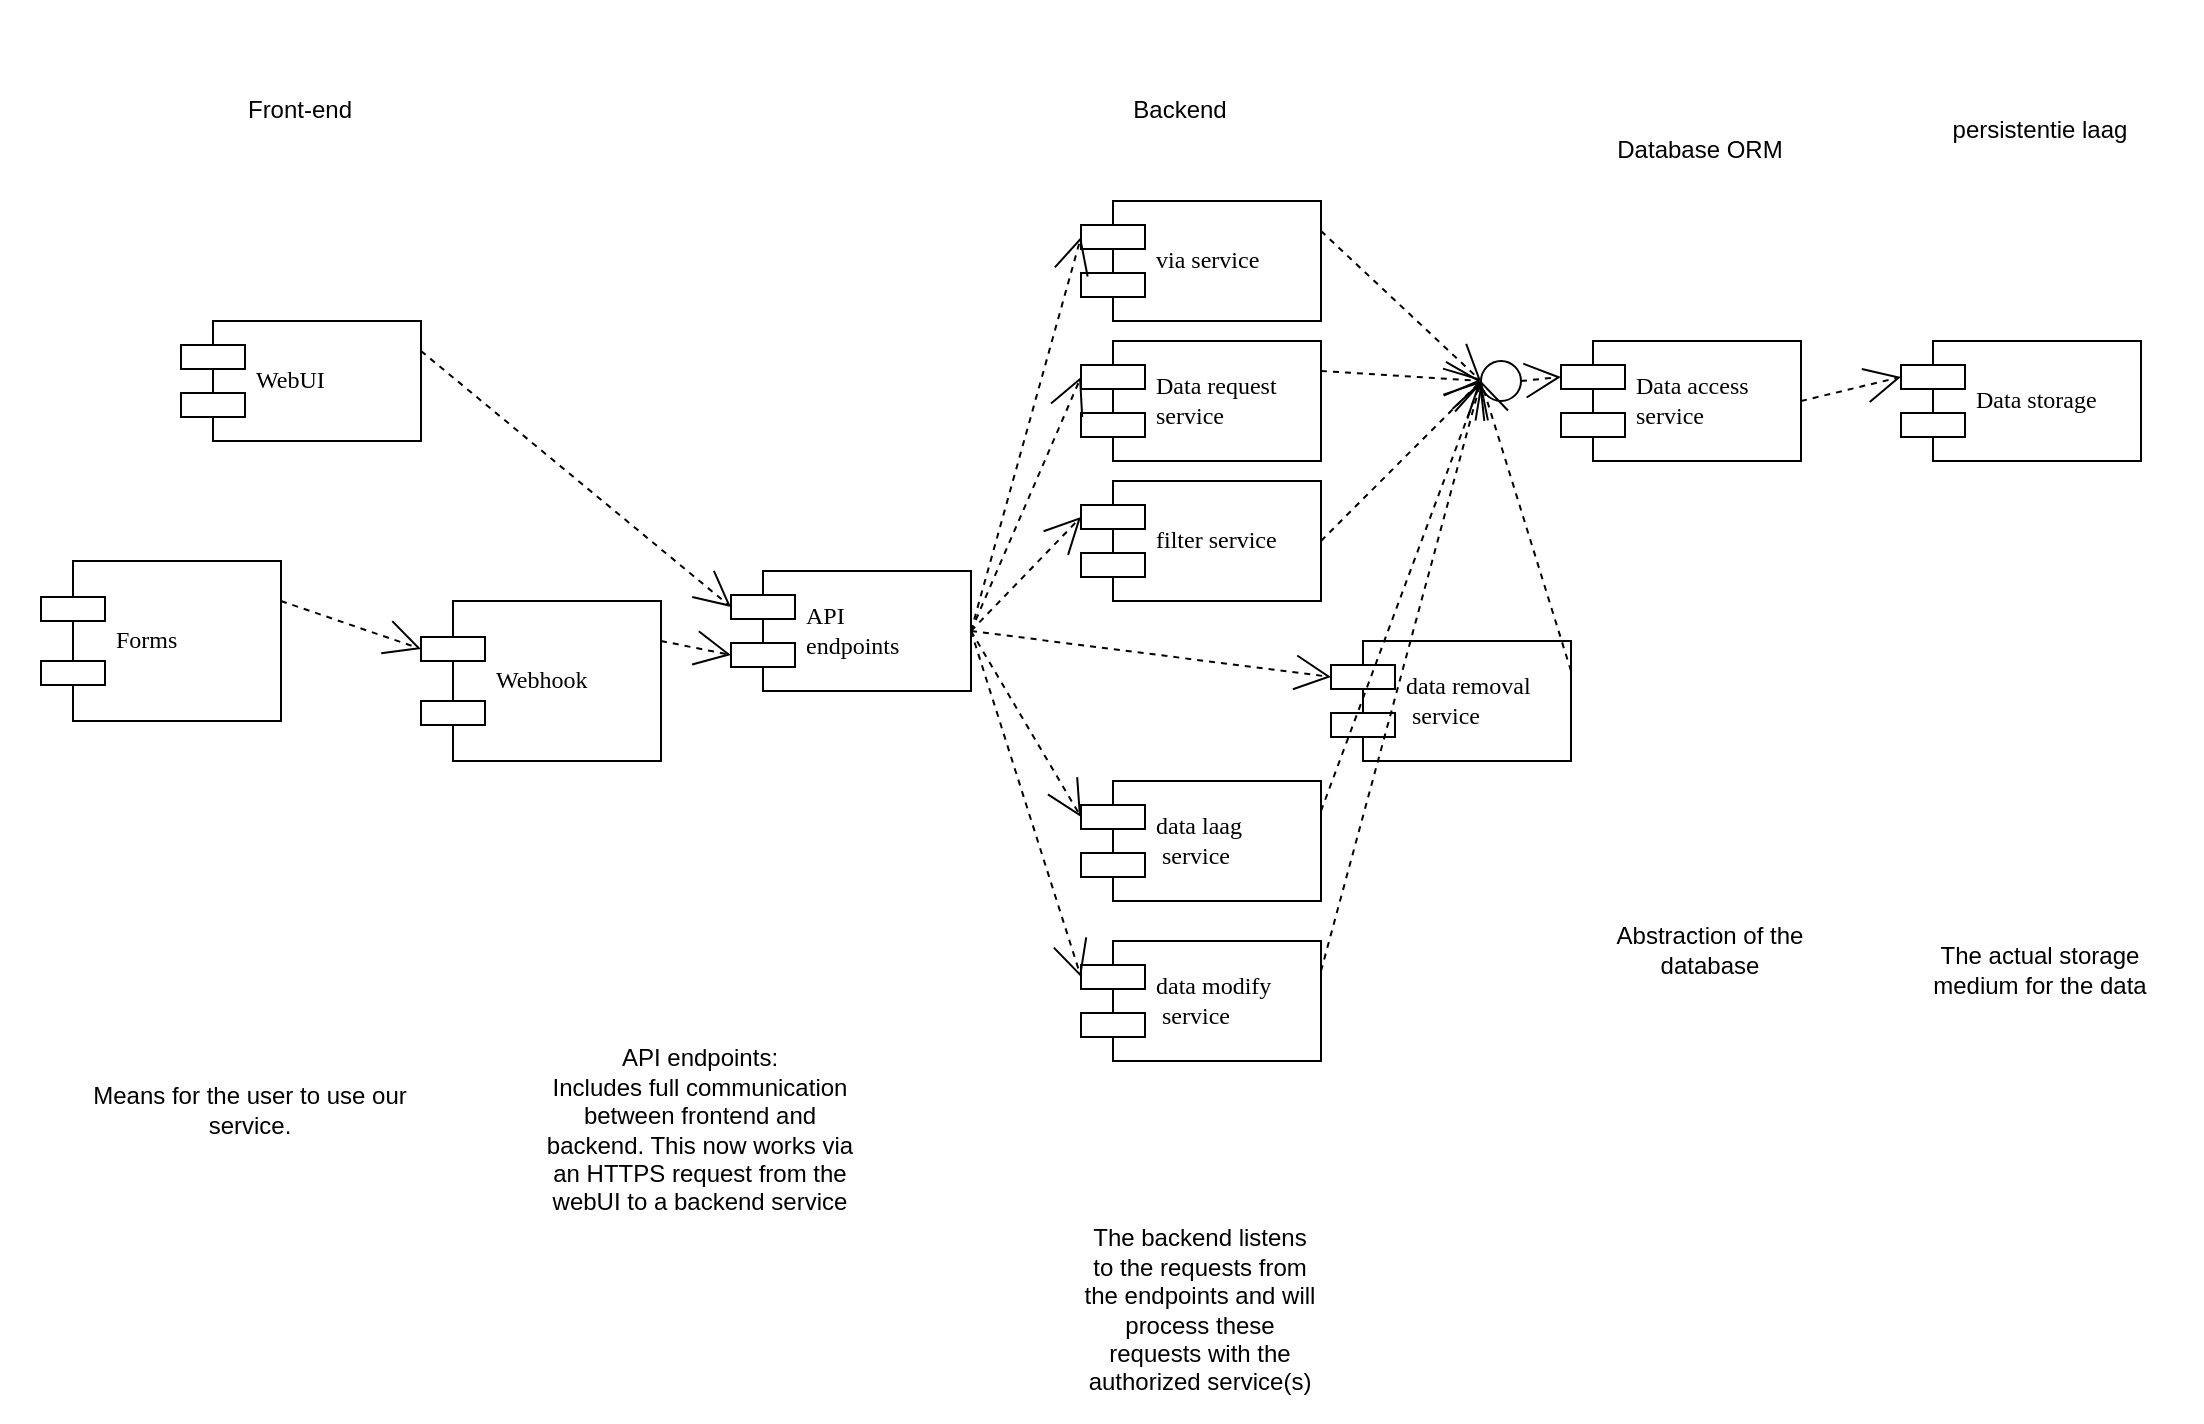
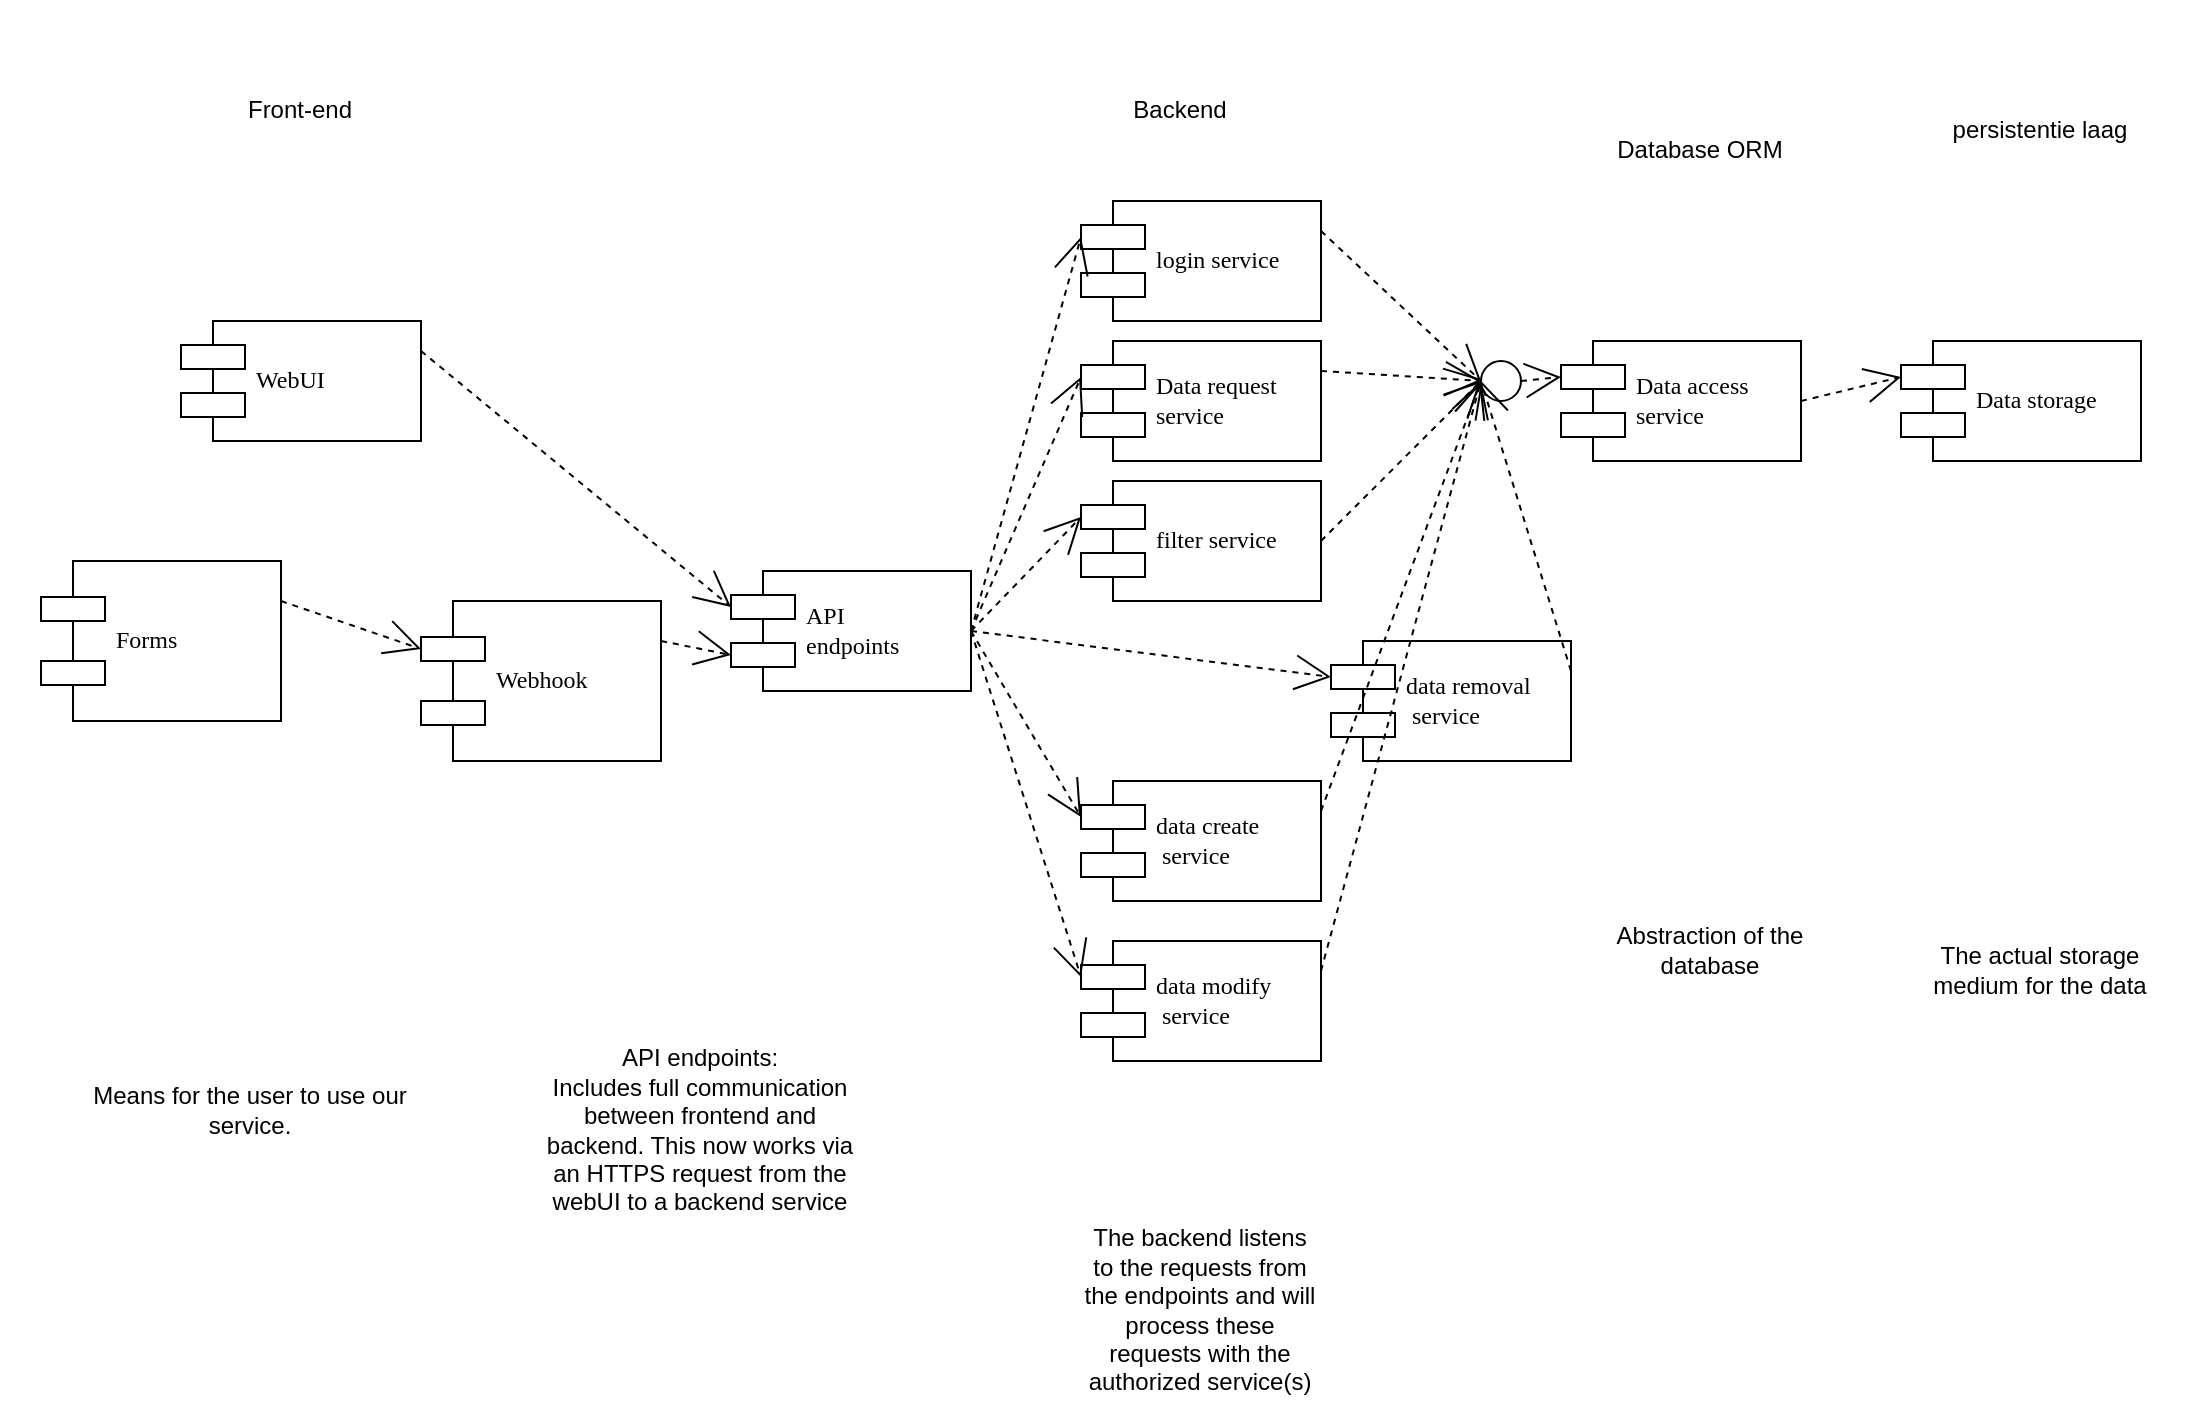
node "via service": label "via service" -> "login service"
node "data laag service": label "data laag service" -> "data create service"
